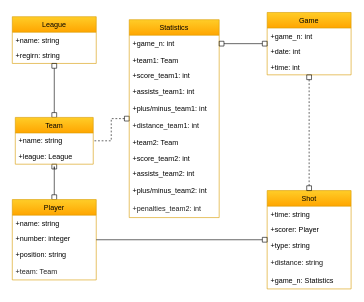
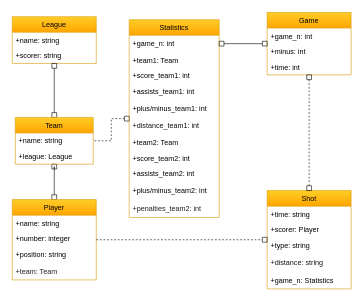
node "+date: int": label "+date: int" -> "+minus: int"
node "+regirn: string": label "+regirn: string" -> "+scorer: string"
edge "Player" -> "Shot": style solid -> dashed
